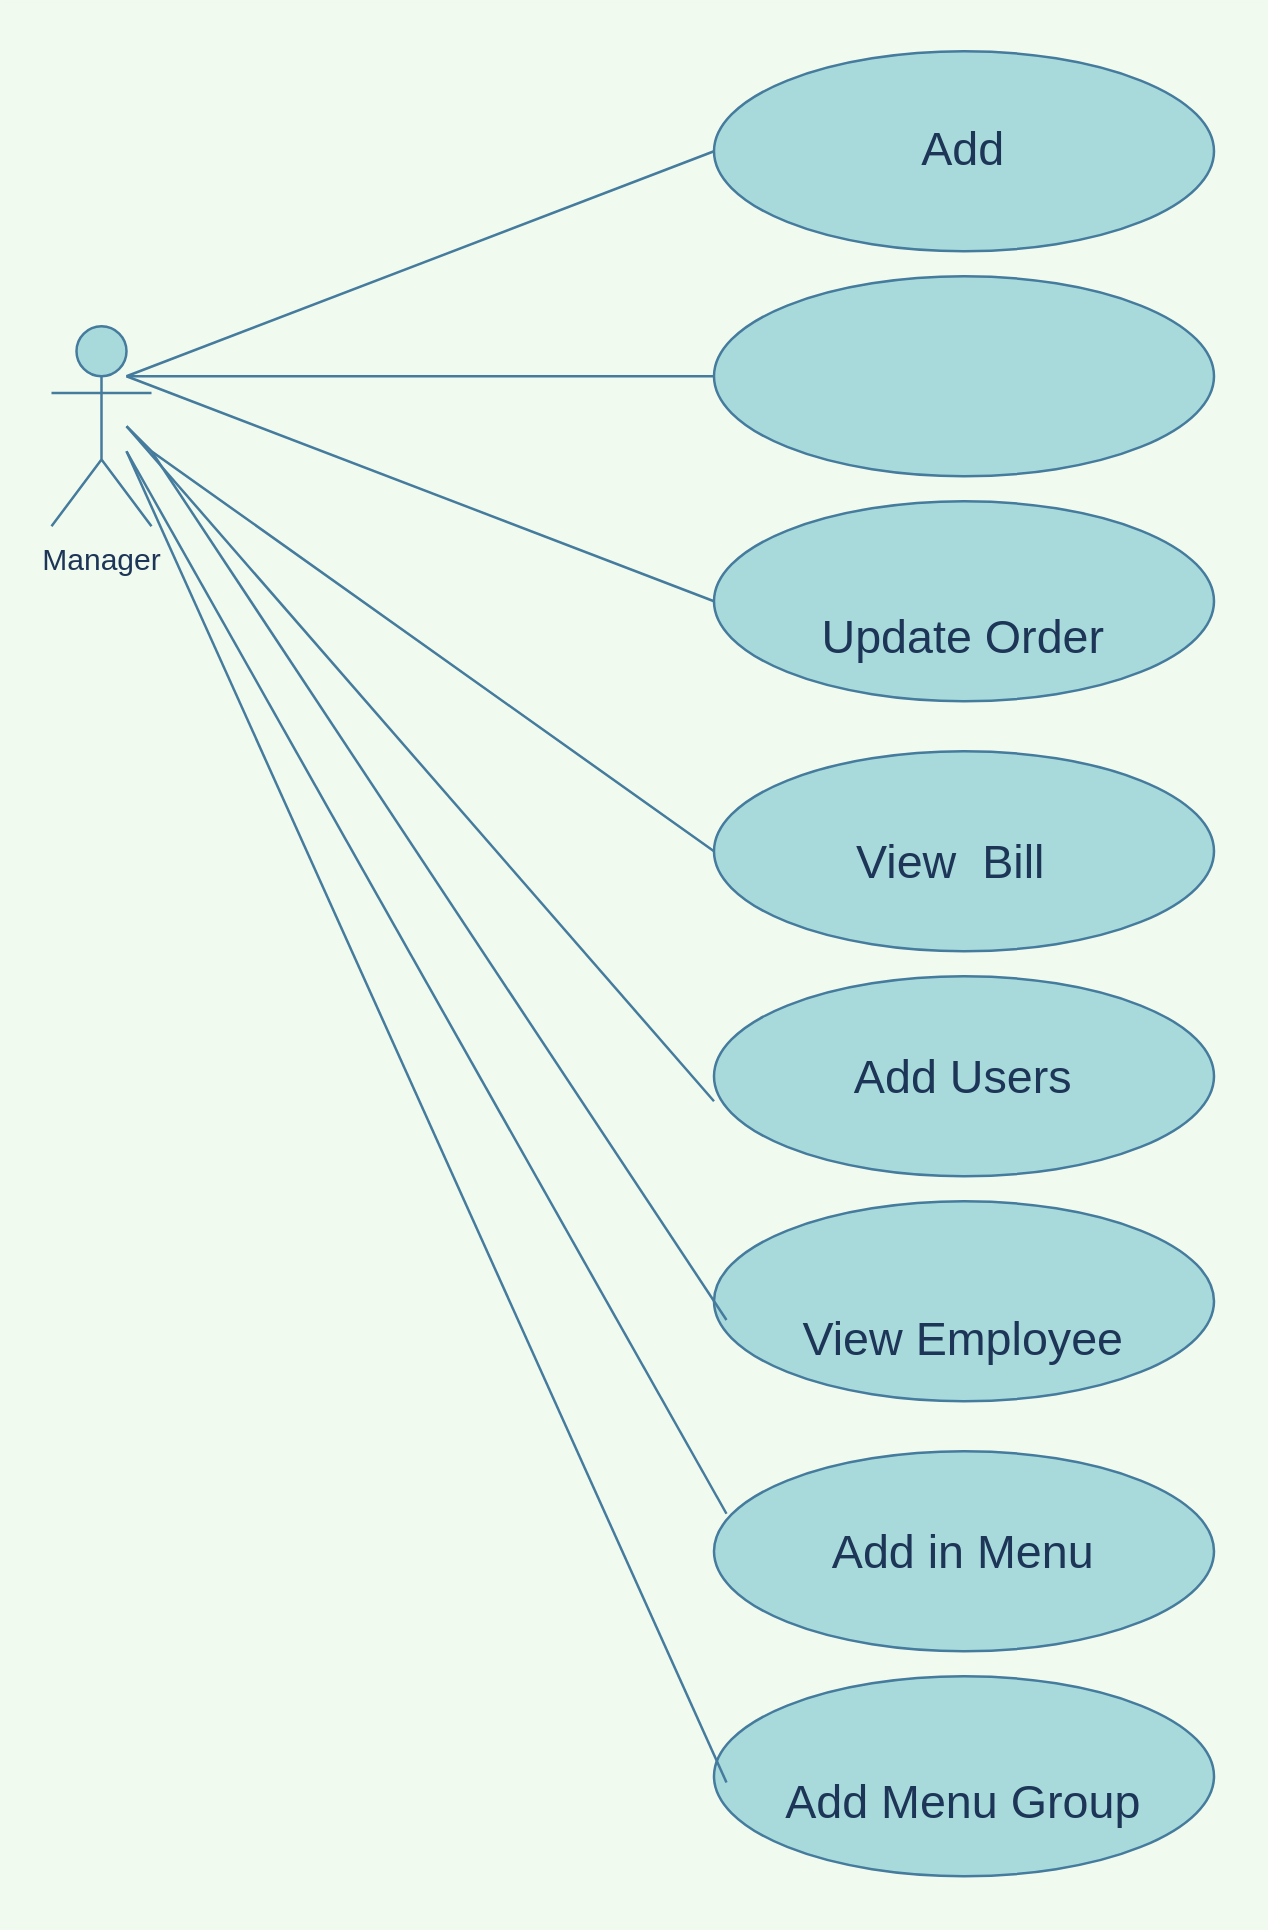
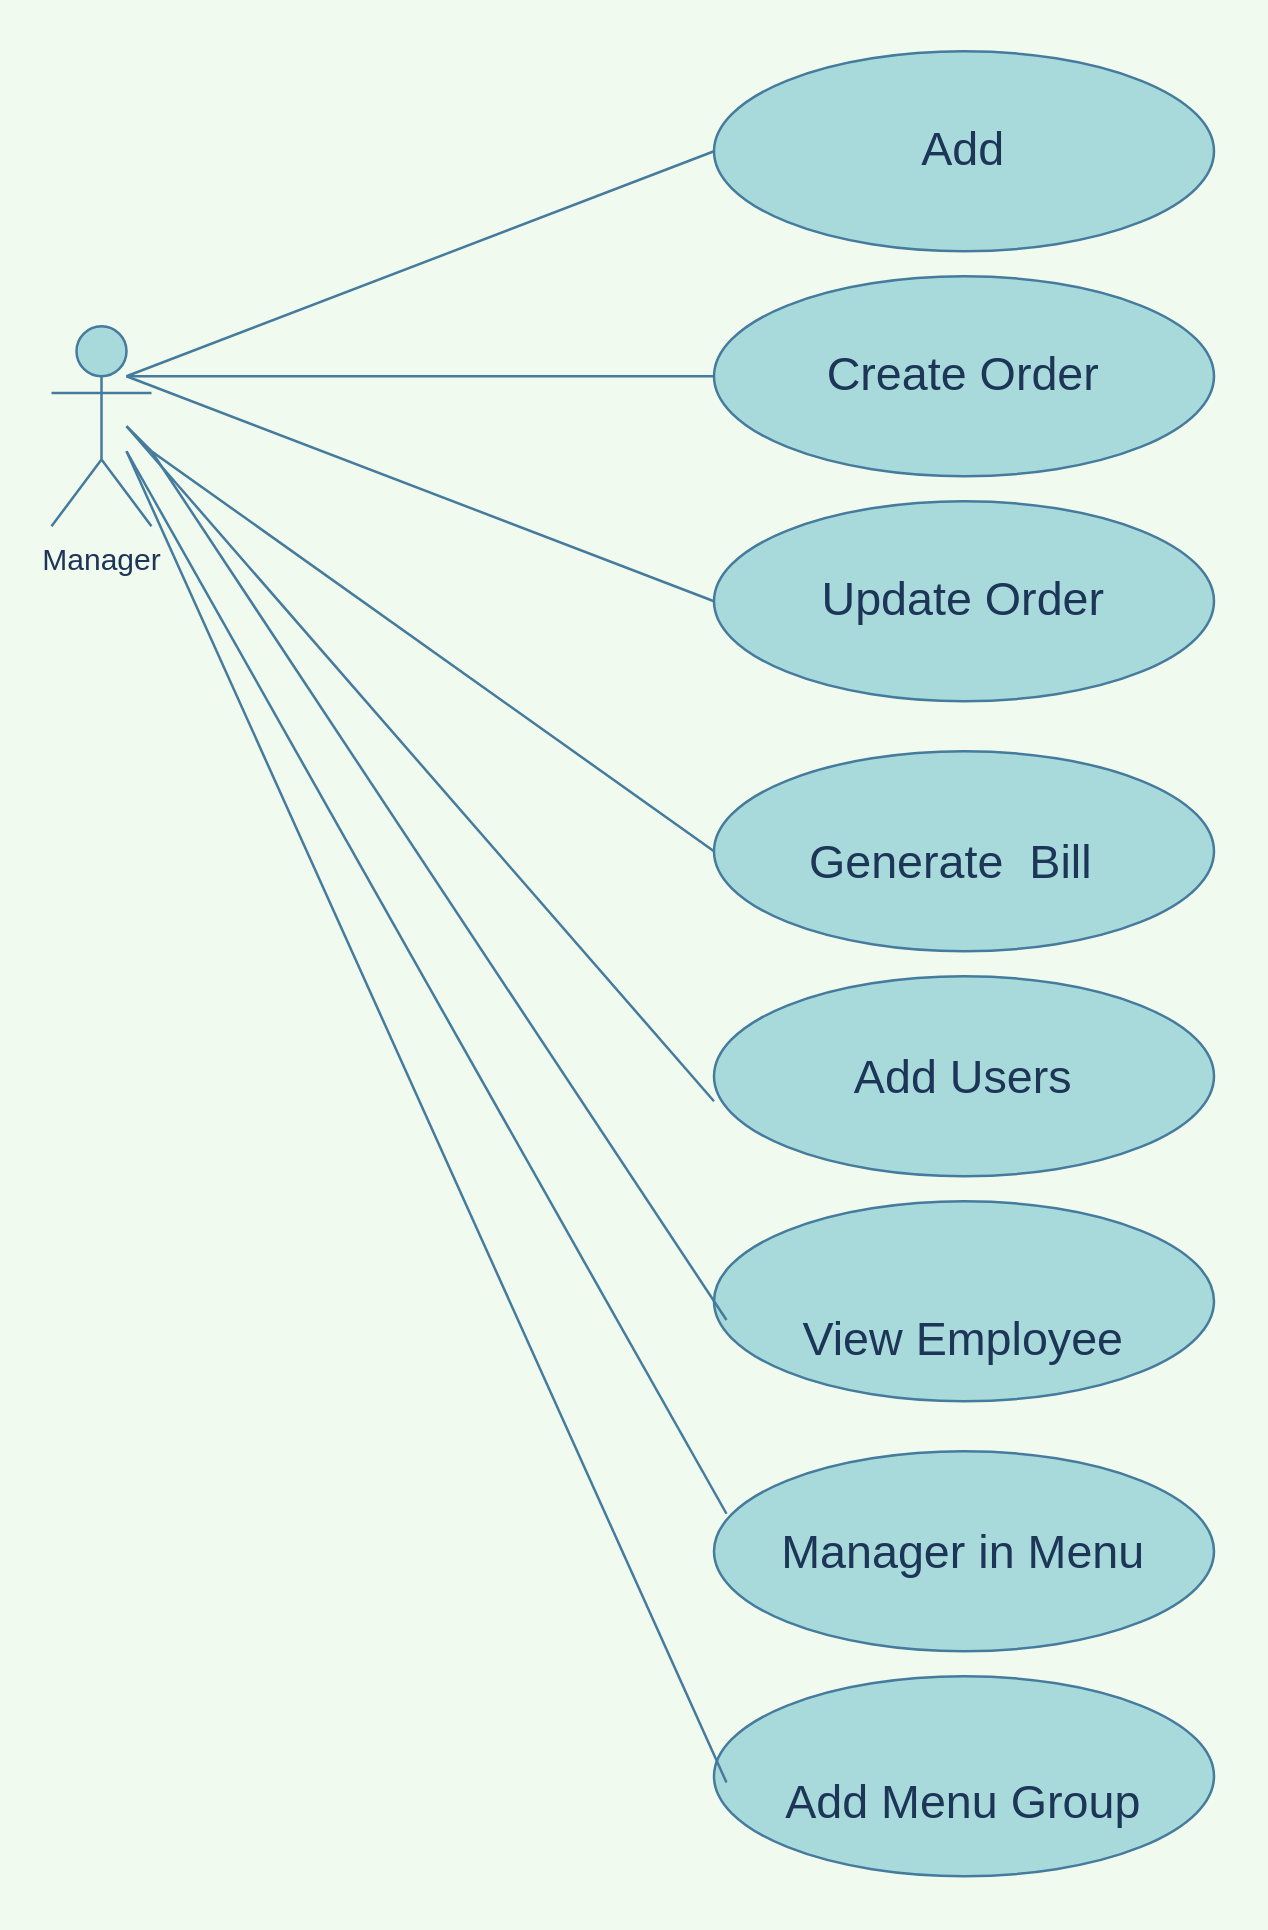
node "Create Order": added
node "Update Order": moved (964, 639) -> (964, 601)
node "View Bill": label "View Bill" -> "Generate Bill"
node "Add in Menu": label "Add in Menu" -> "Manager in Menu"
